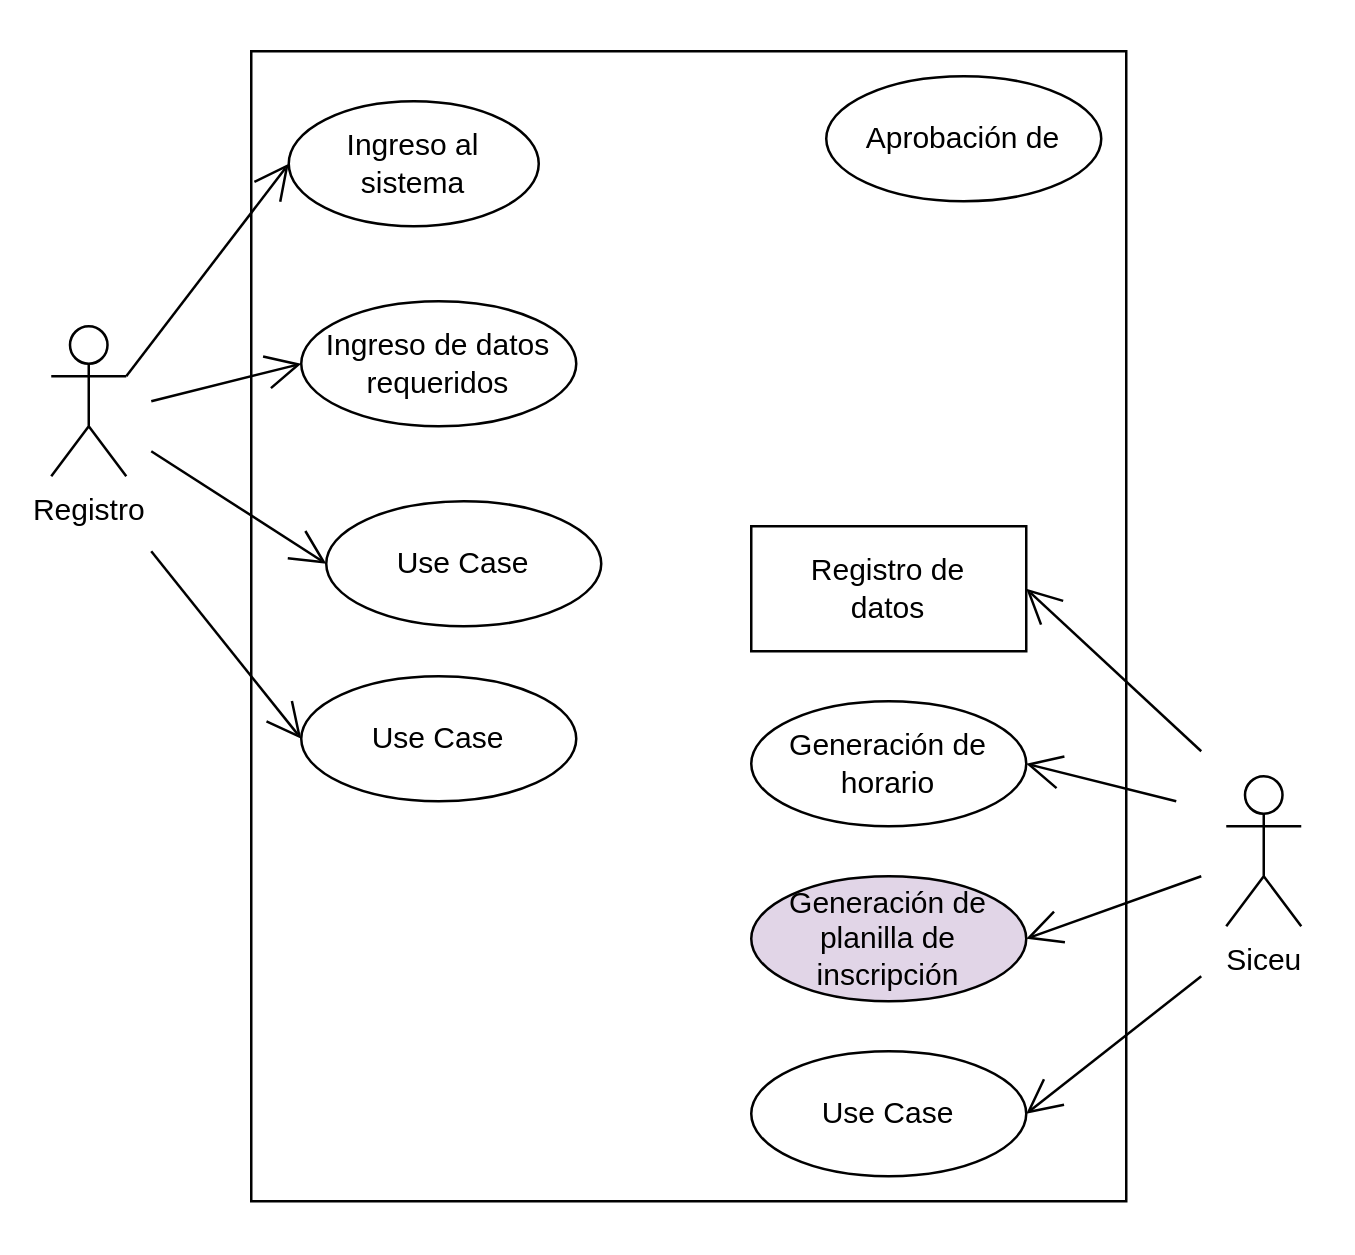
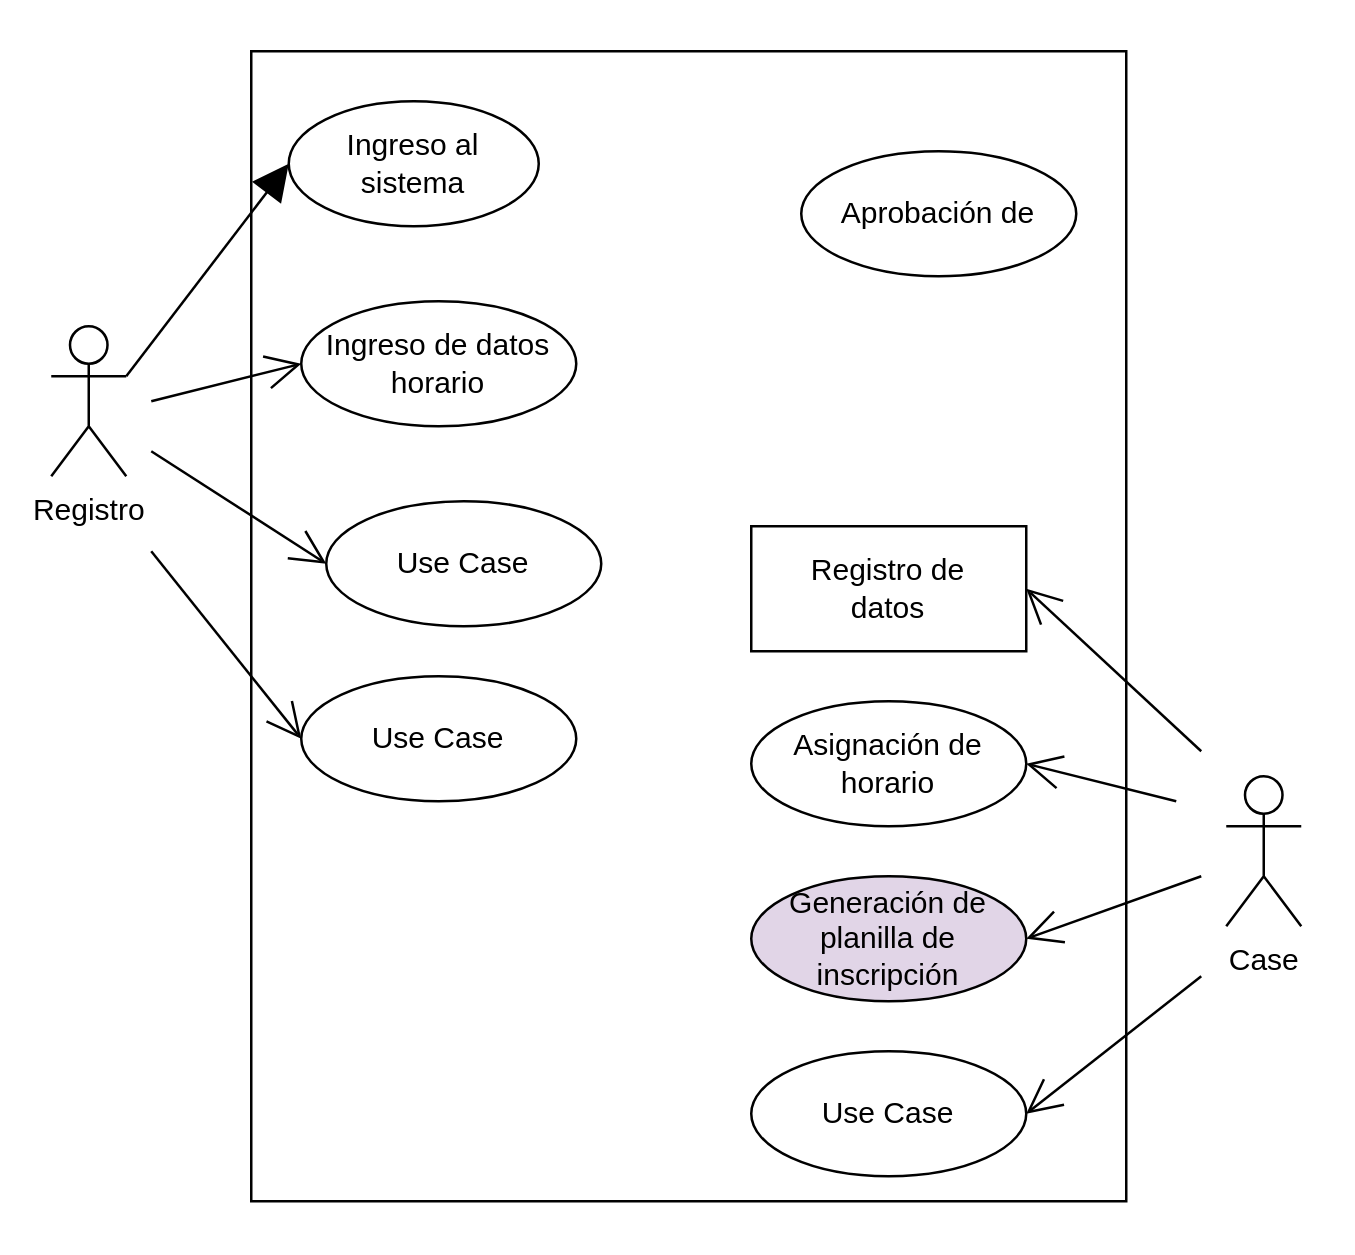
node "Aprobación de": moved (964, 139) -> (939, 214)
edge "Registro" -> "Ingreso al sistema": arrowhead open -> block
node "Ingreso de datos requeridos": label "Ingreso de datos requeridos" -> "Ingreso de datos horario"
node "Generación de horario": label "Generación de horario" -> "Asignación de horario"
node "Siceu": label "Siceu" -> "Case"
